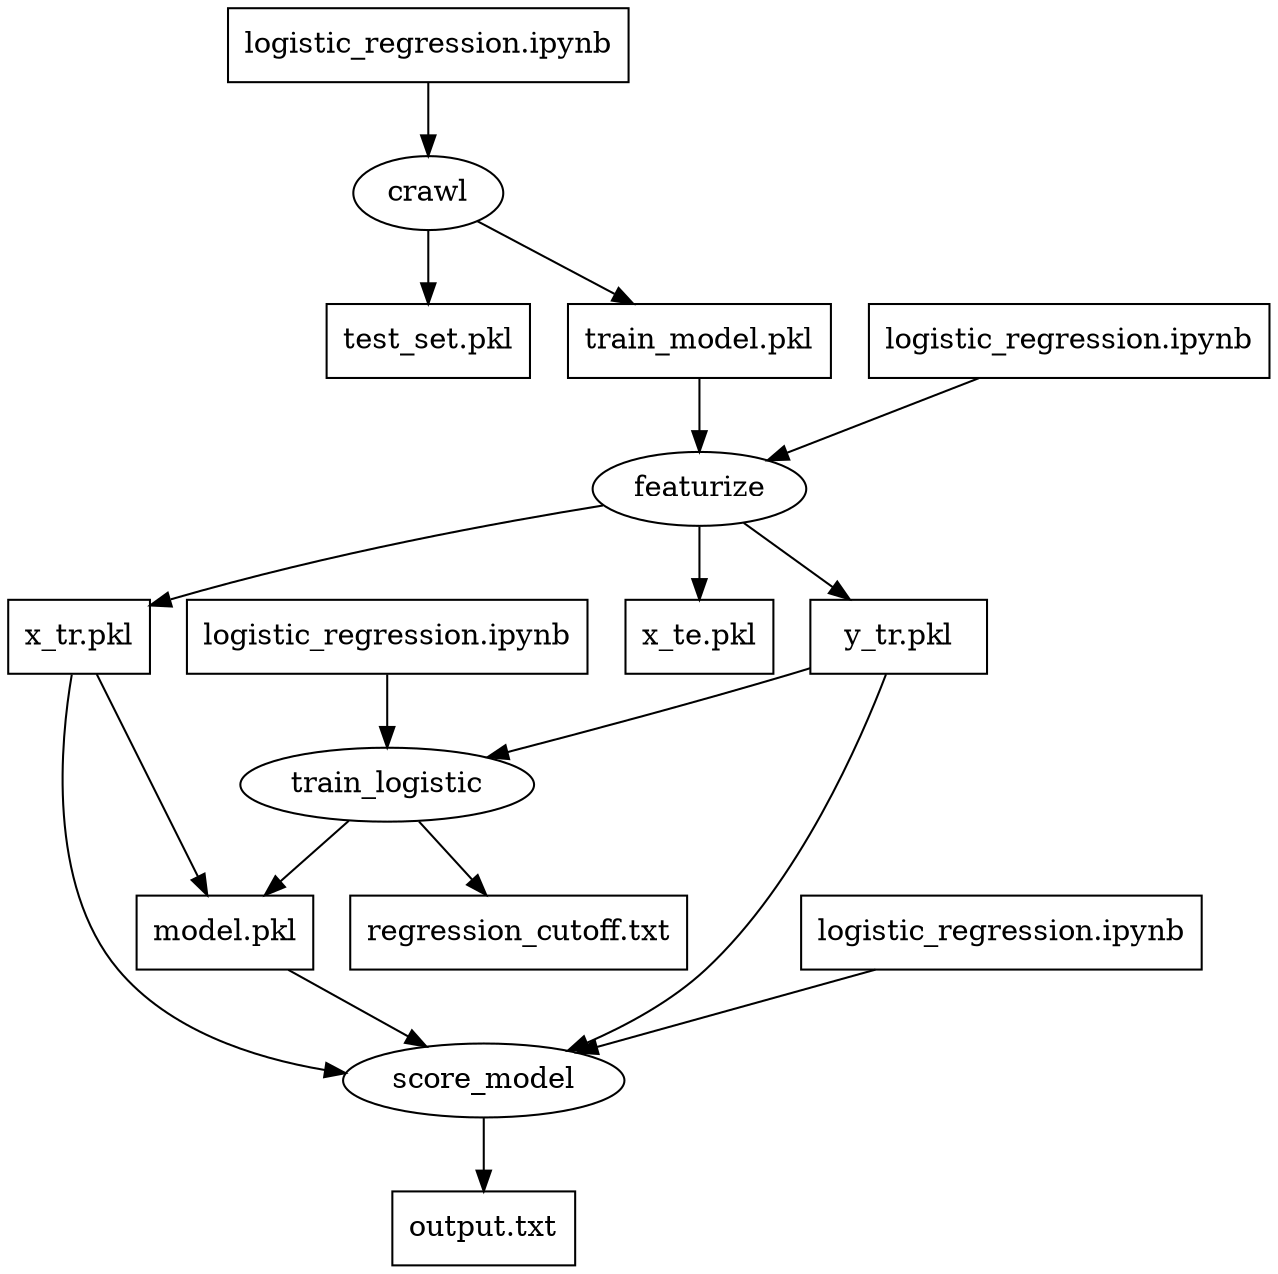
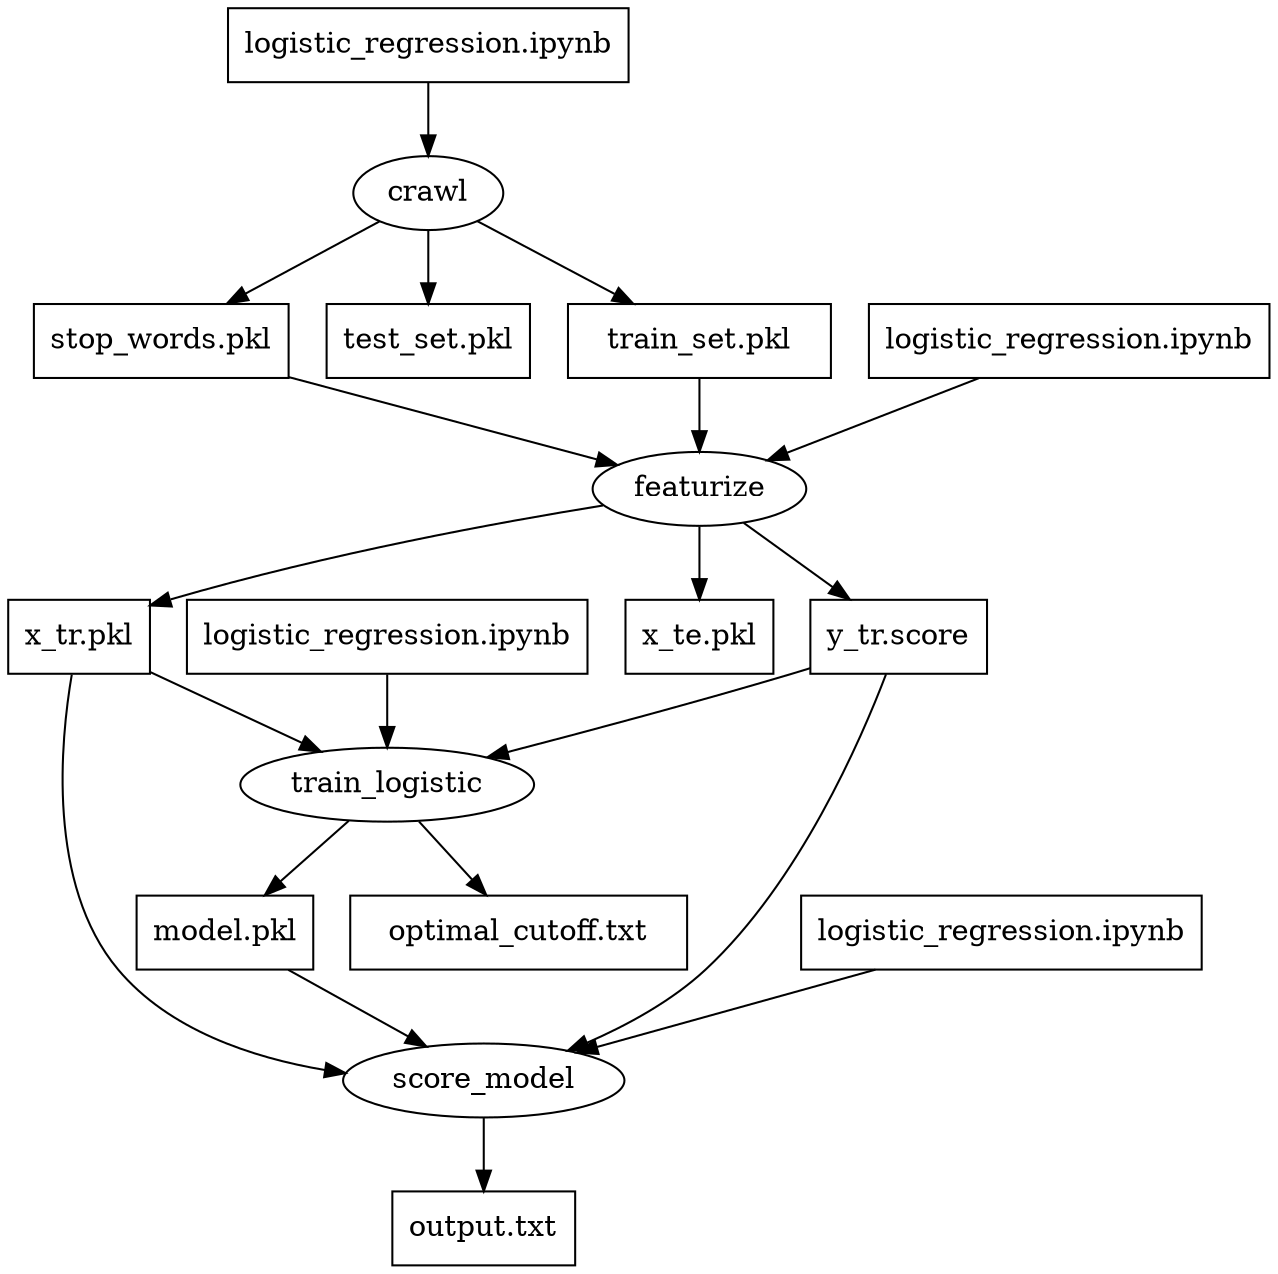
node "stop_words.pkl": added
node "train_model.pkl": label "train_model.pkl" -> "train_set.pkl"
node "y_tr.pkl": label "y_tr.pkl" -> "y_tr.score"
edge "x_tr.pkl" -> "model.pkl": now "x_tr.pkl" -> "train_logistic"
node "regression_cutoff.txt": label "regression_cutoff.txt" -> "optimal_cutoff.txt"
